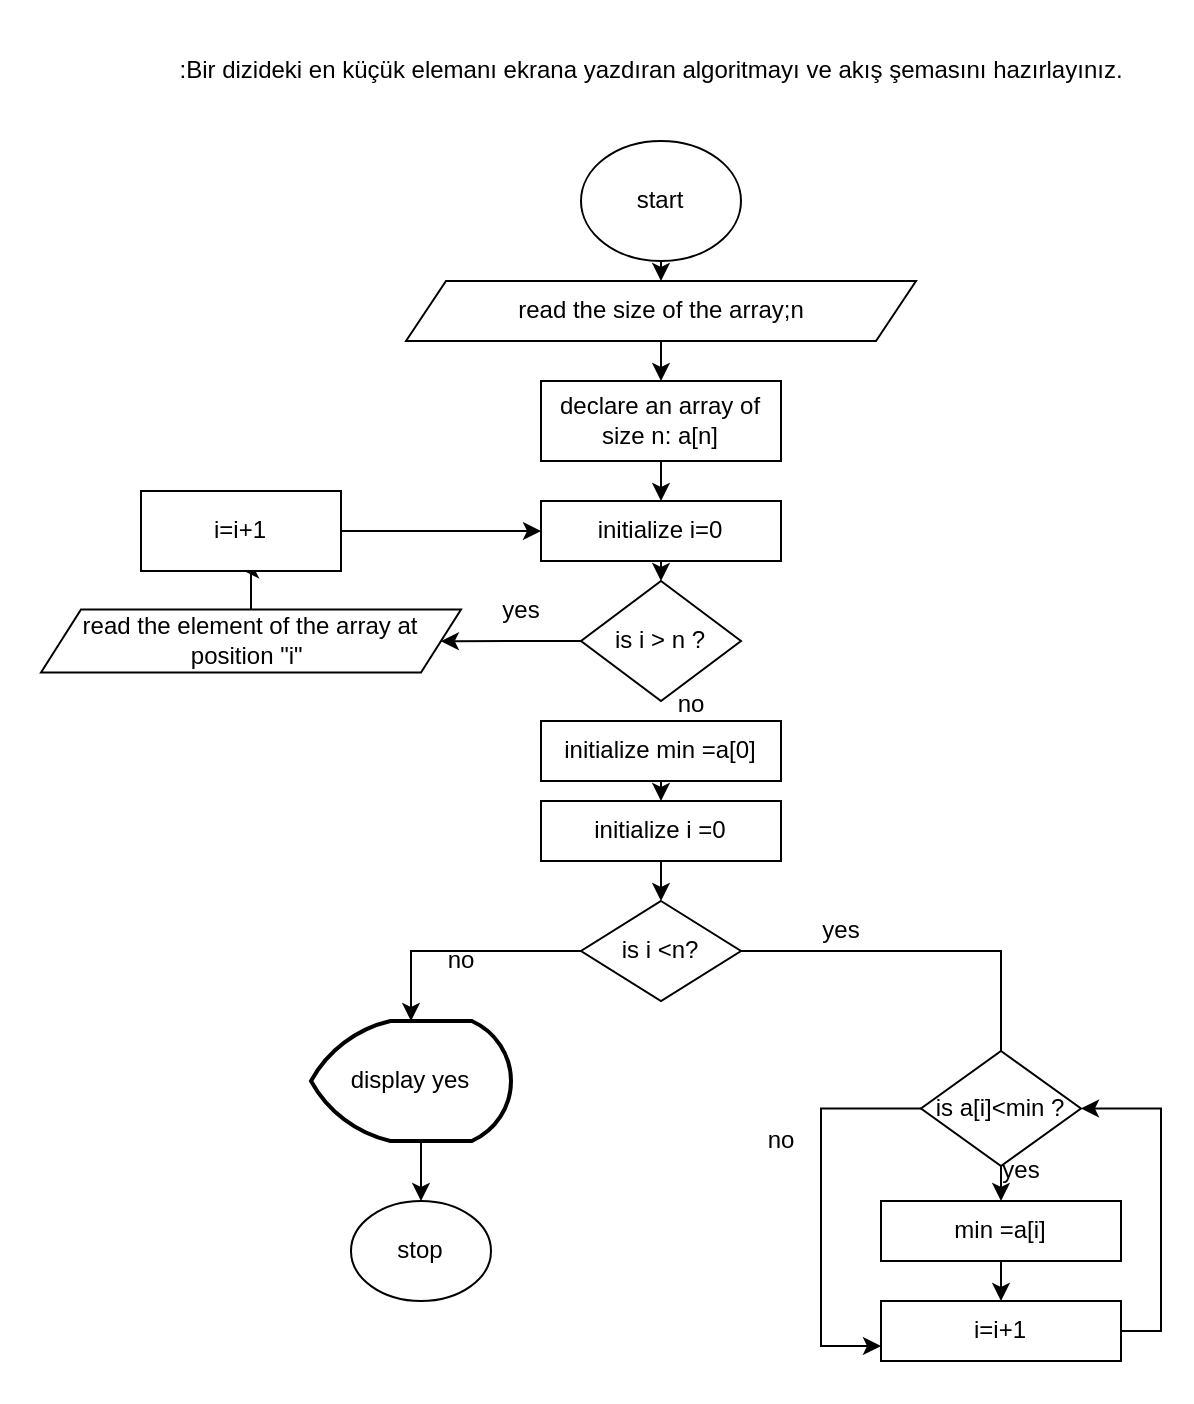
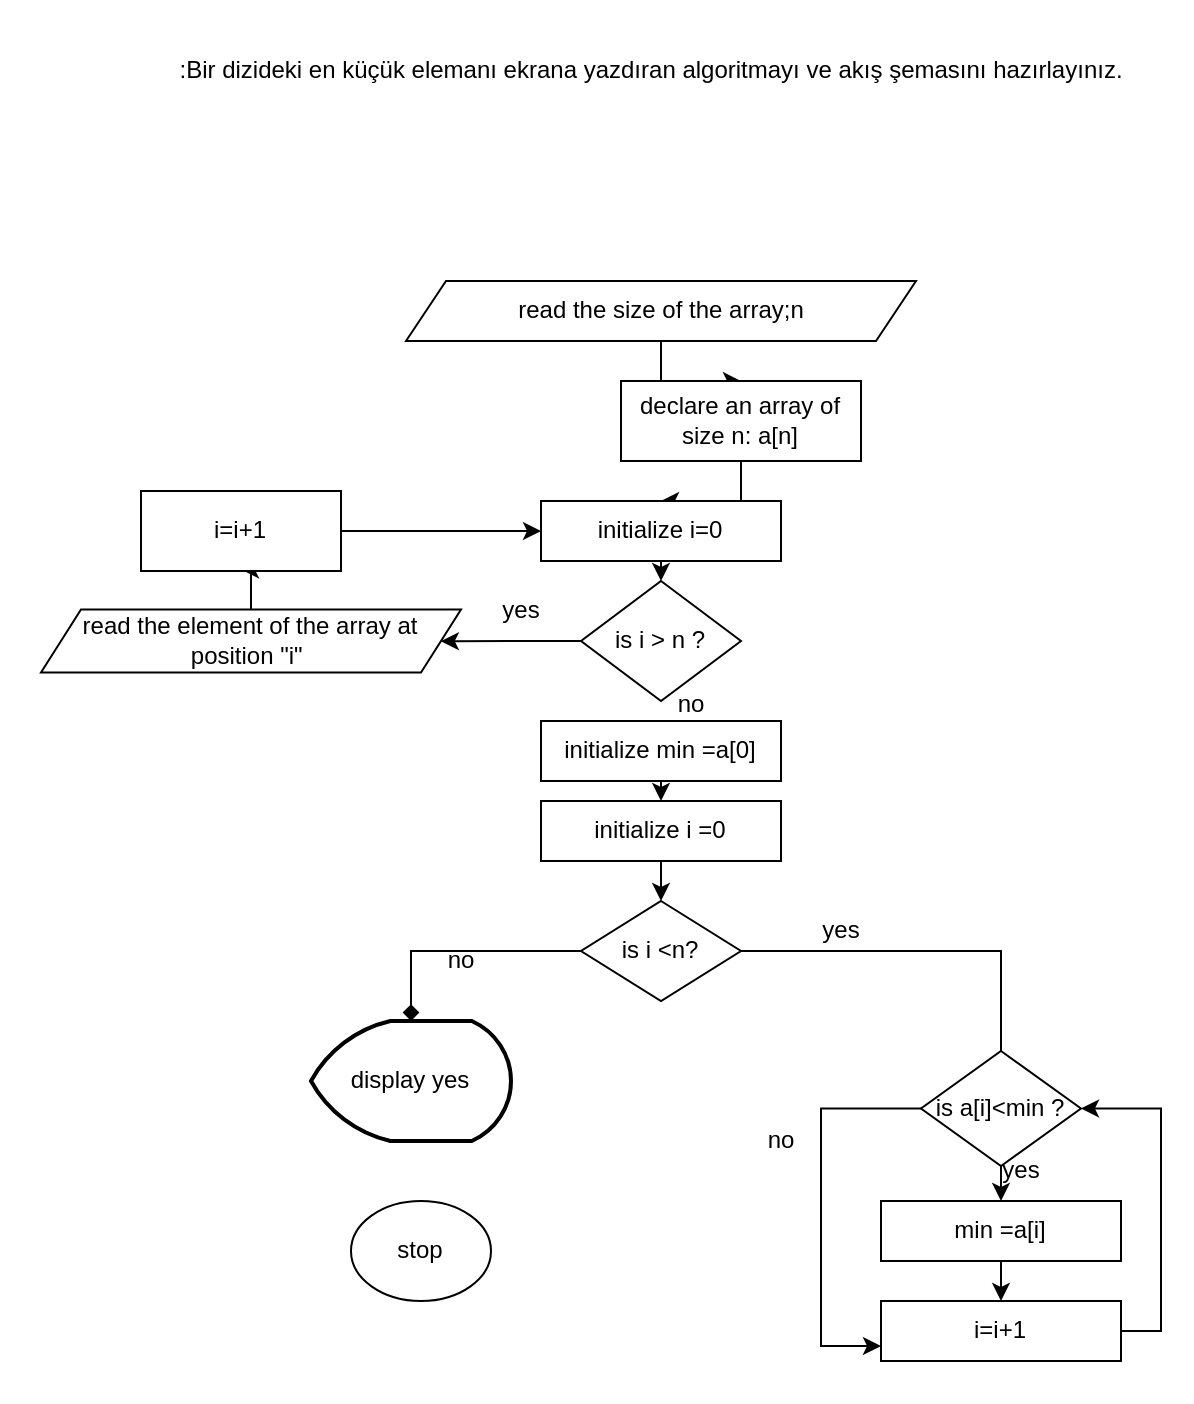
node "start": removed
edge "start" -> "read the size of the array;n": removed
node "declare an array of size n: a[n]": moved (661, 421) -> (741, 421)
edge "is i <n?" -> "display yes": arrowhead classic -> diamond
edge "display yes" -> "stop": removed
